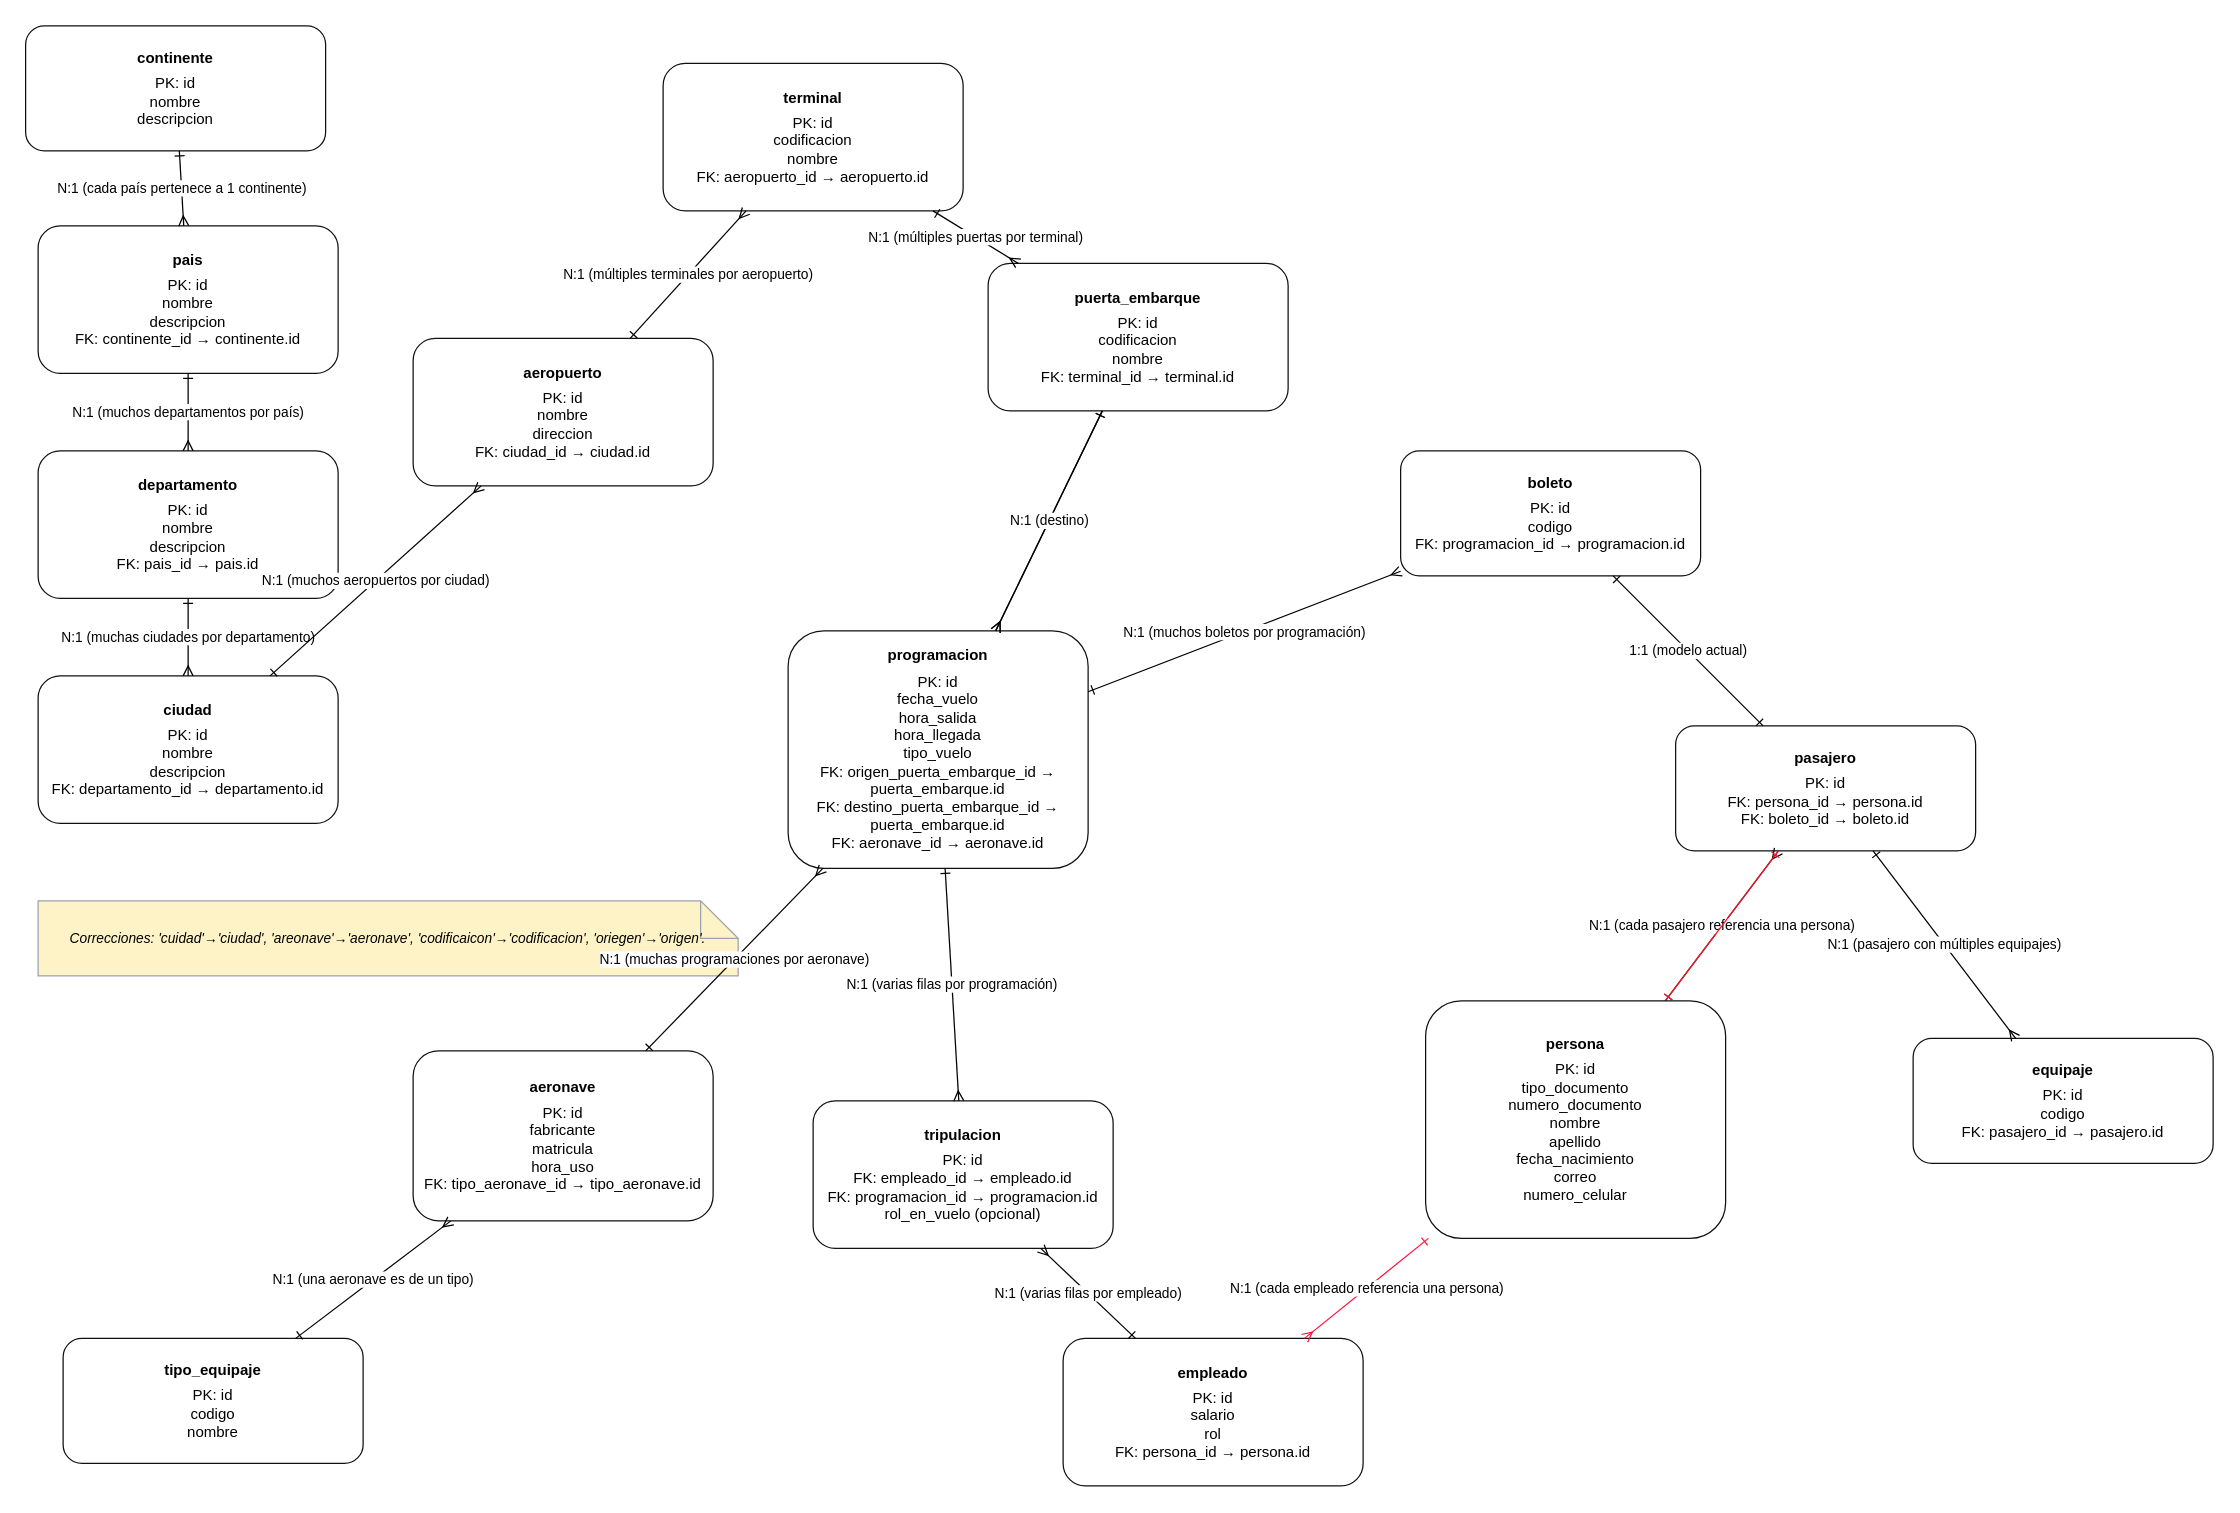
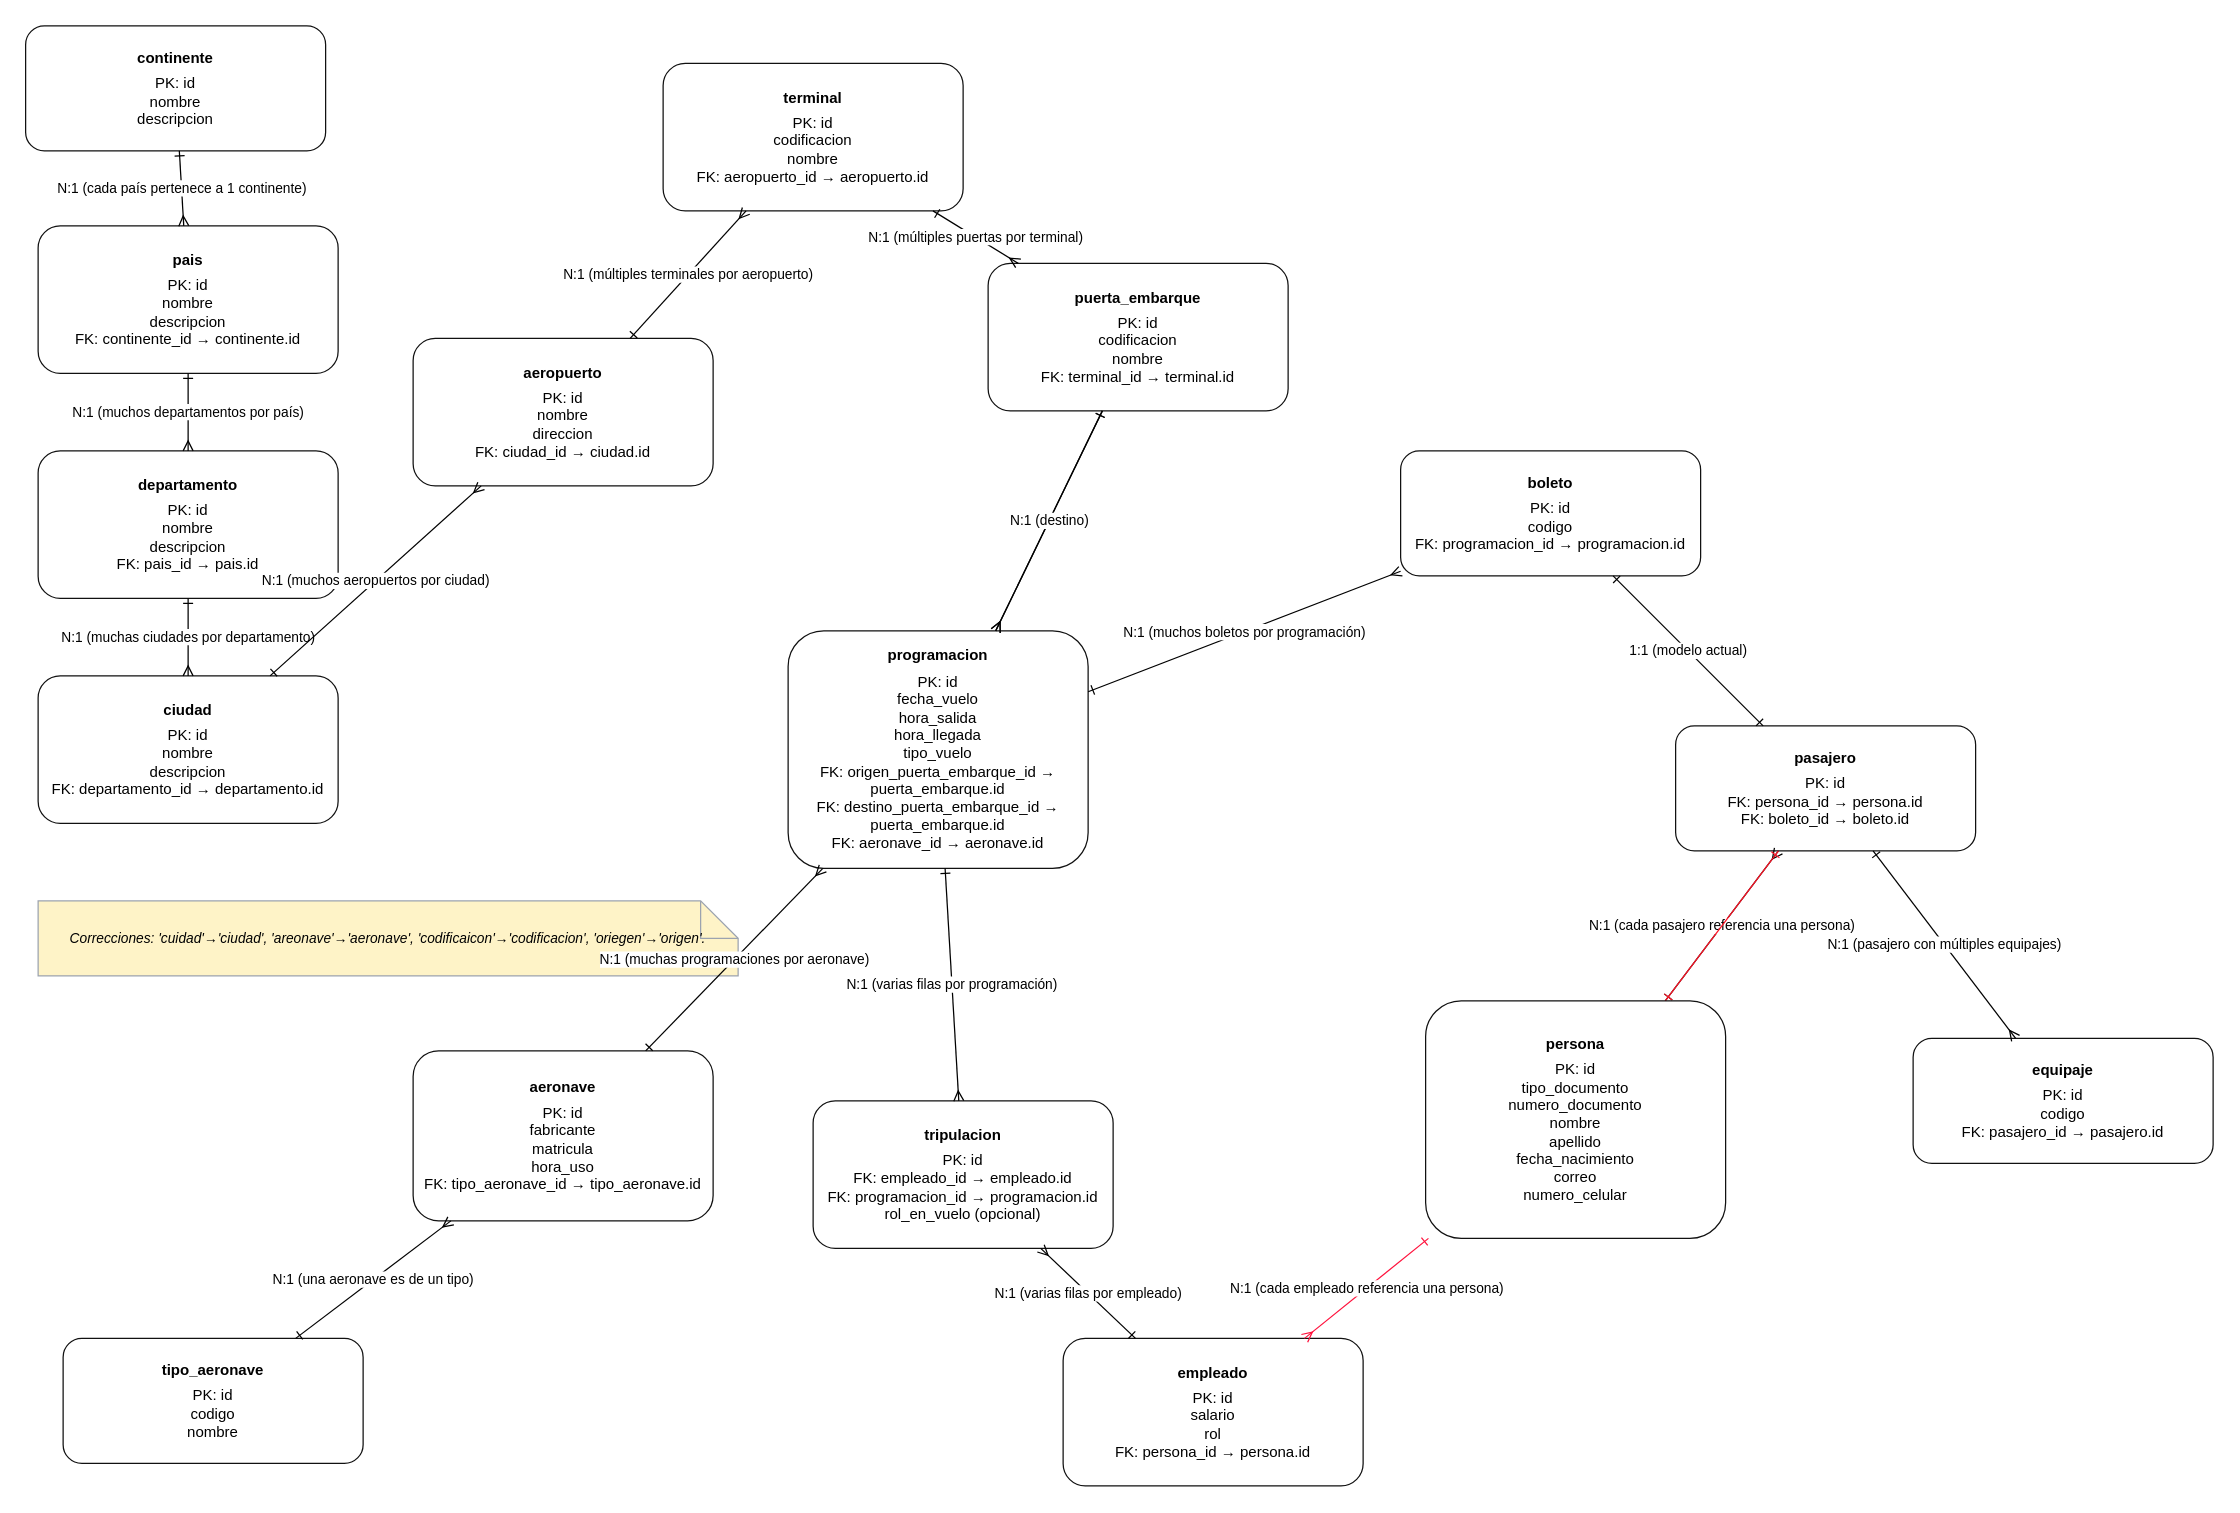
node "tipo_equipaje PK: id codigo nombre": label "tipo_equipaje PK: id codigo nombre" -> "tipo_aeronave PK: id codigo nombre"
